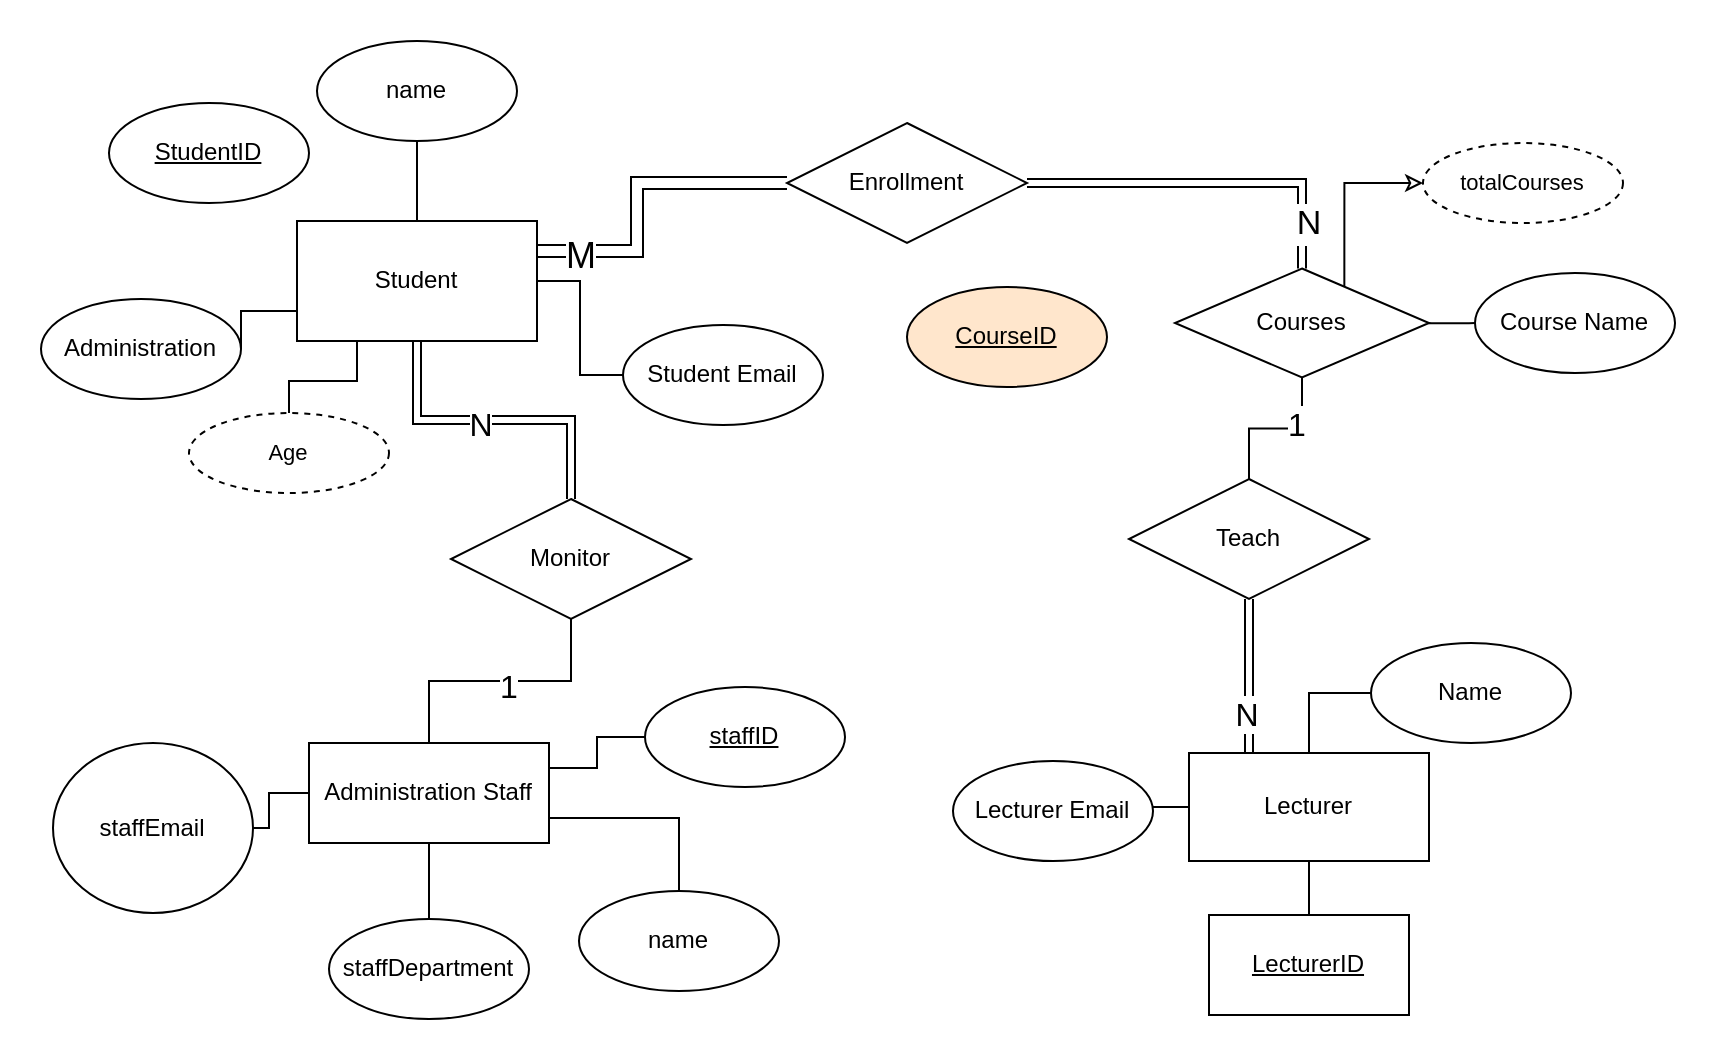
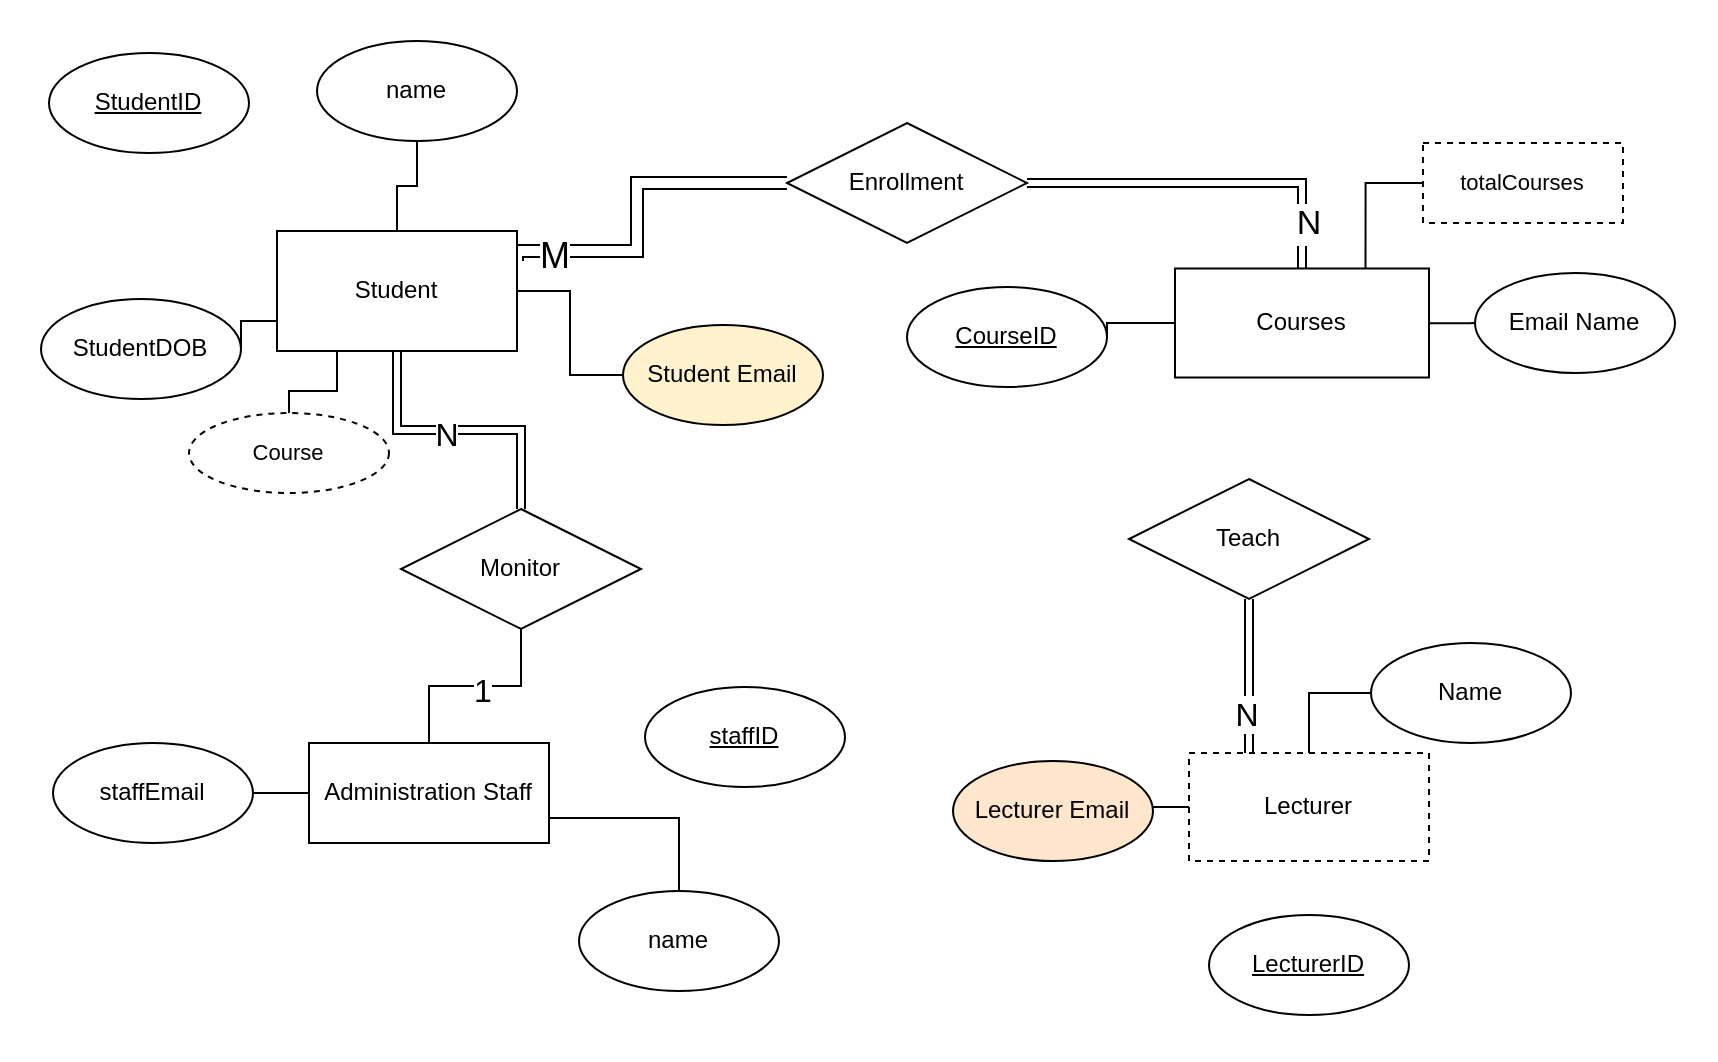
node "StudentID": moved (209, 153) -> (149, 103)
edge "Courses" -> "totalCourses": arrowhead classic -> none
node "totalCourses": shape ellipse -> rectangle
node "Student": moved (417, 281) -> (397, 291)
edge "Courses" -- "CourseID": added
node "Courses": shape diamond -> rectangle
node "Course Name": label "Course Name" -> "Email Name"
node "CourseID": fillcolor #ffe6cc -> #ffffff
node "Administration": label "Administration" -> "StudentDOB"
node "Student Email": fillcolor #ffffff -> #fff2cc
edge "Courses" -- "Teach": removed, label "1"
node "Age": label "Age" -> "Course"
node "Monitor": moved (571, 559) -> (521, 569)
edge "staffID" -- "Administration Staff": removed
node "Lecturer": style solid -> dashed
node "Lecturer Email": fillcolor #ffffff -> #ffe6cc
node "staffEmail": size 200x170 -> 200x100
edge "Administration Staff" -- "staffDepartment": removed
edge "Lecturer" -- "LecturerID": removed
node "LecturerID": shape rectangle -> ellipse
node "staffDepartment": removed
